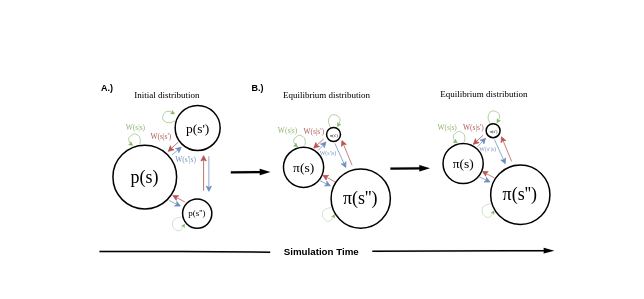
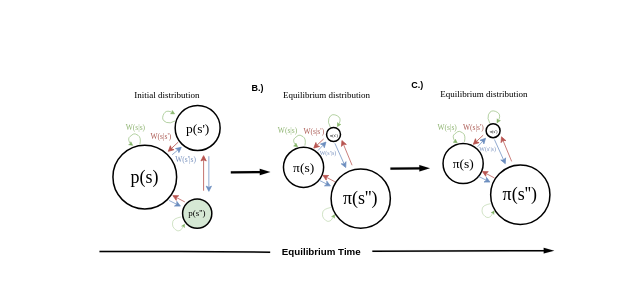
node "C.)": added
node "A.)": removed
node "p(s'')": fillcolor #ffffff -> #d5e8d4
node "Simulation Time": label "Simulation Time" -> "Equilibrium Time"
